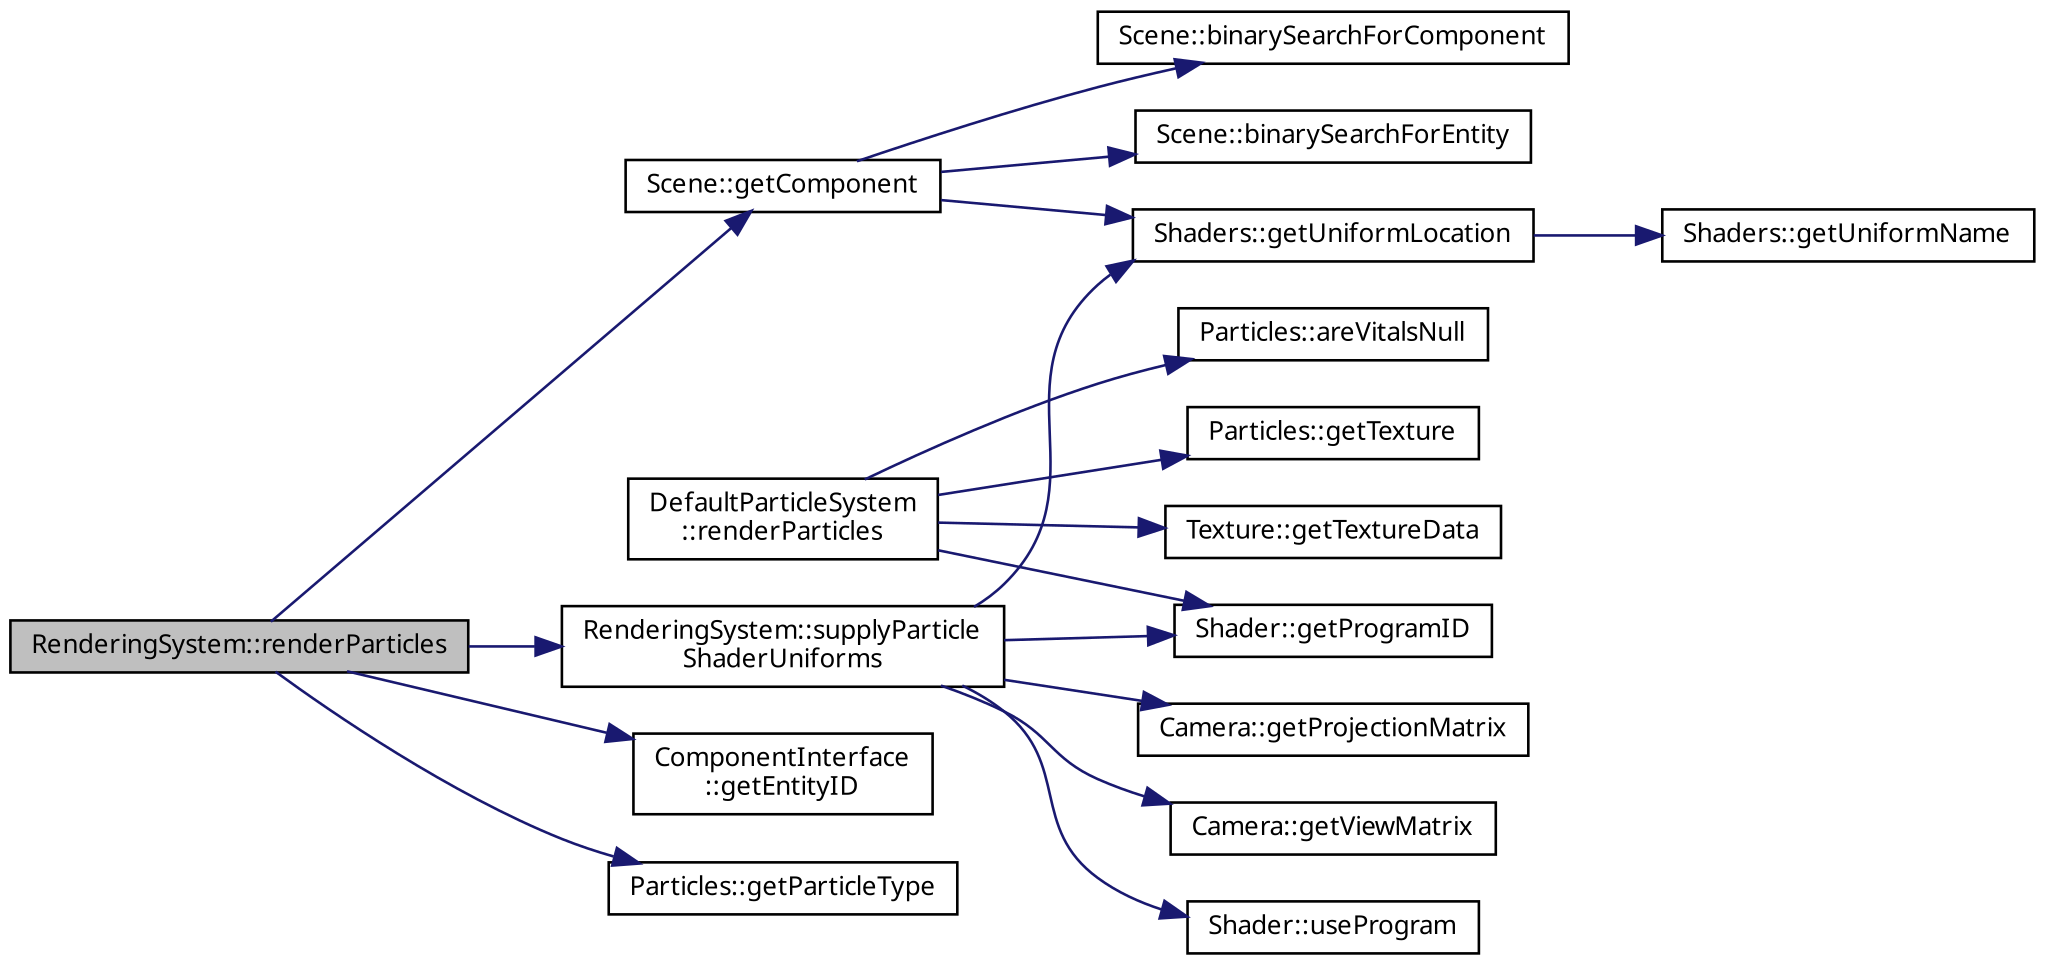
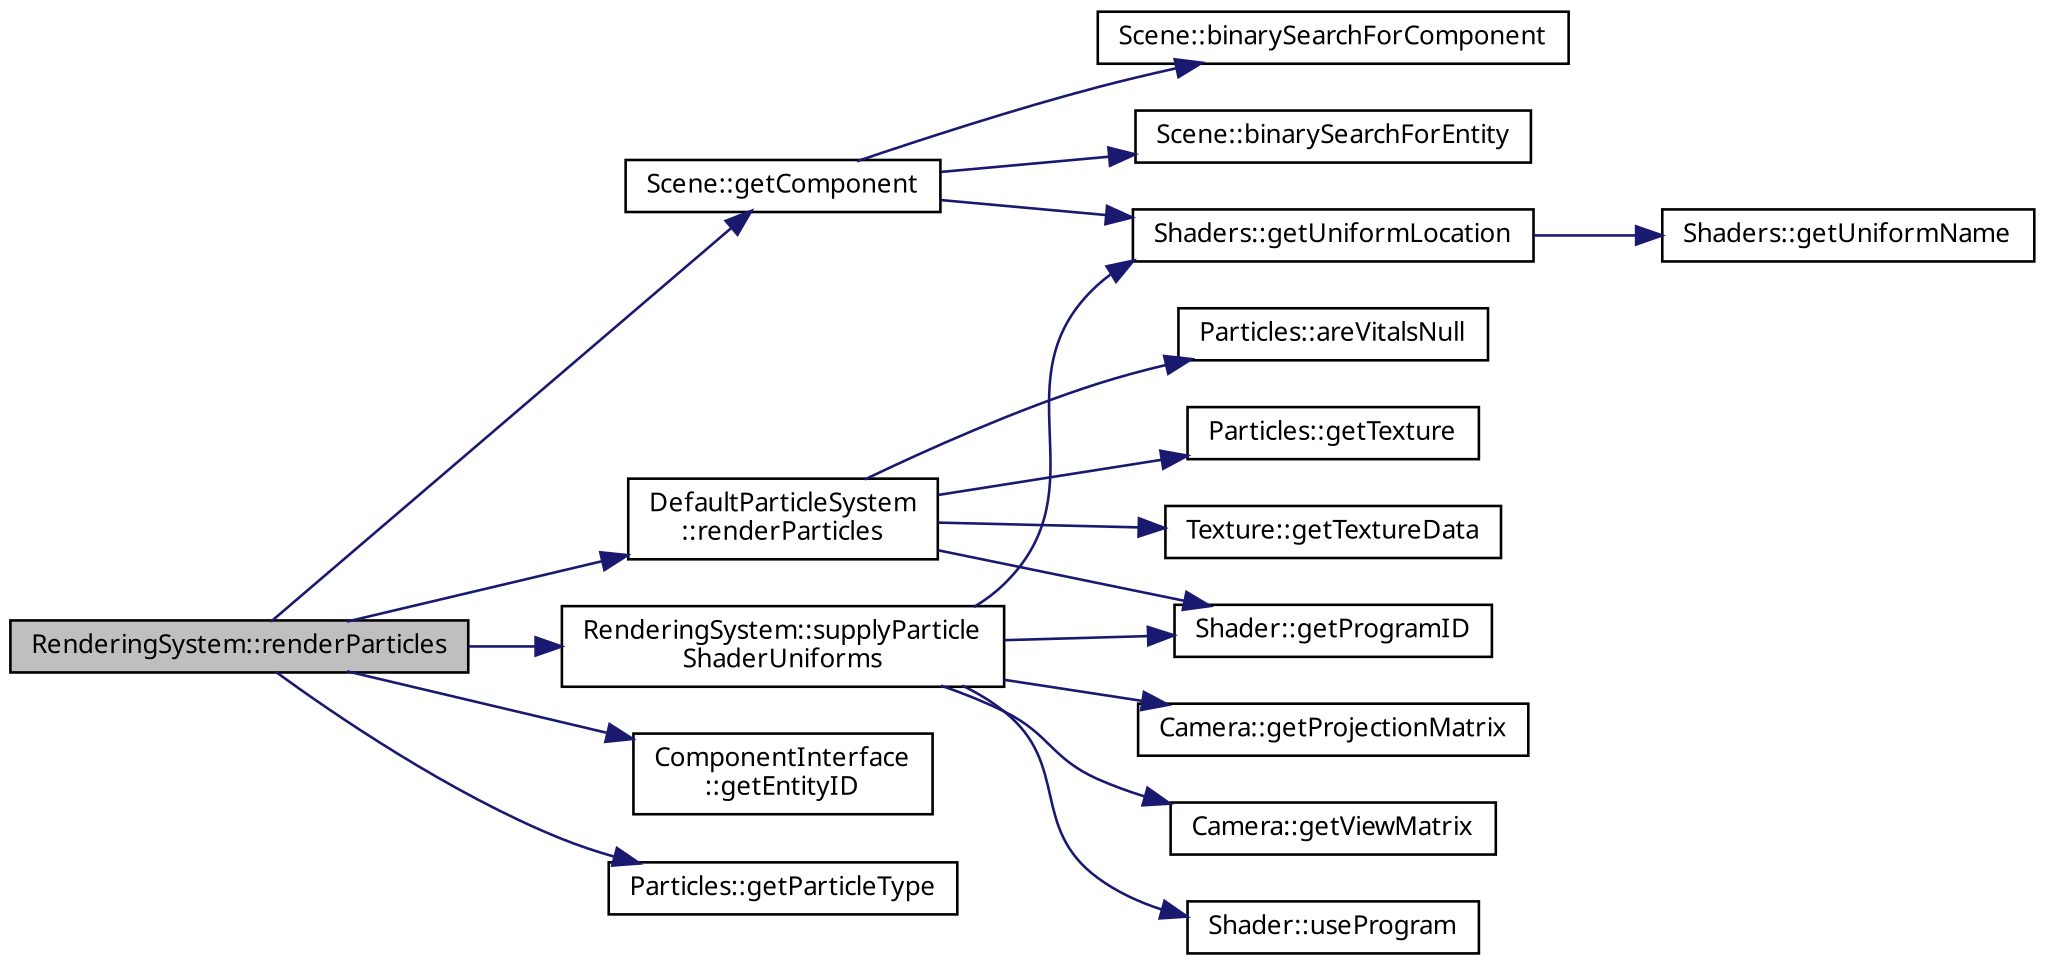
edge "RenderingSystem::renderParticles" -> "DefaultParticleSystem ::renderParticles": added
